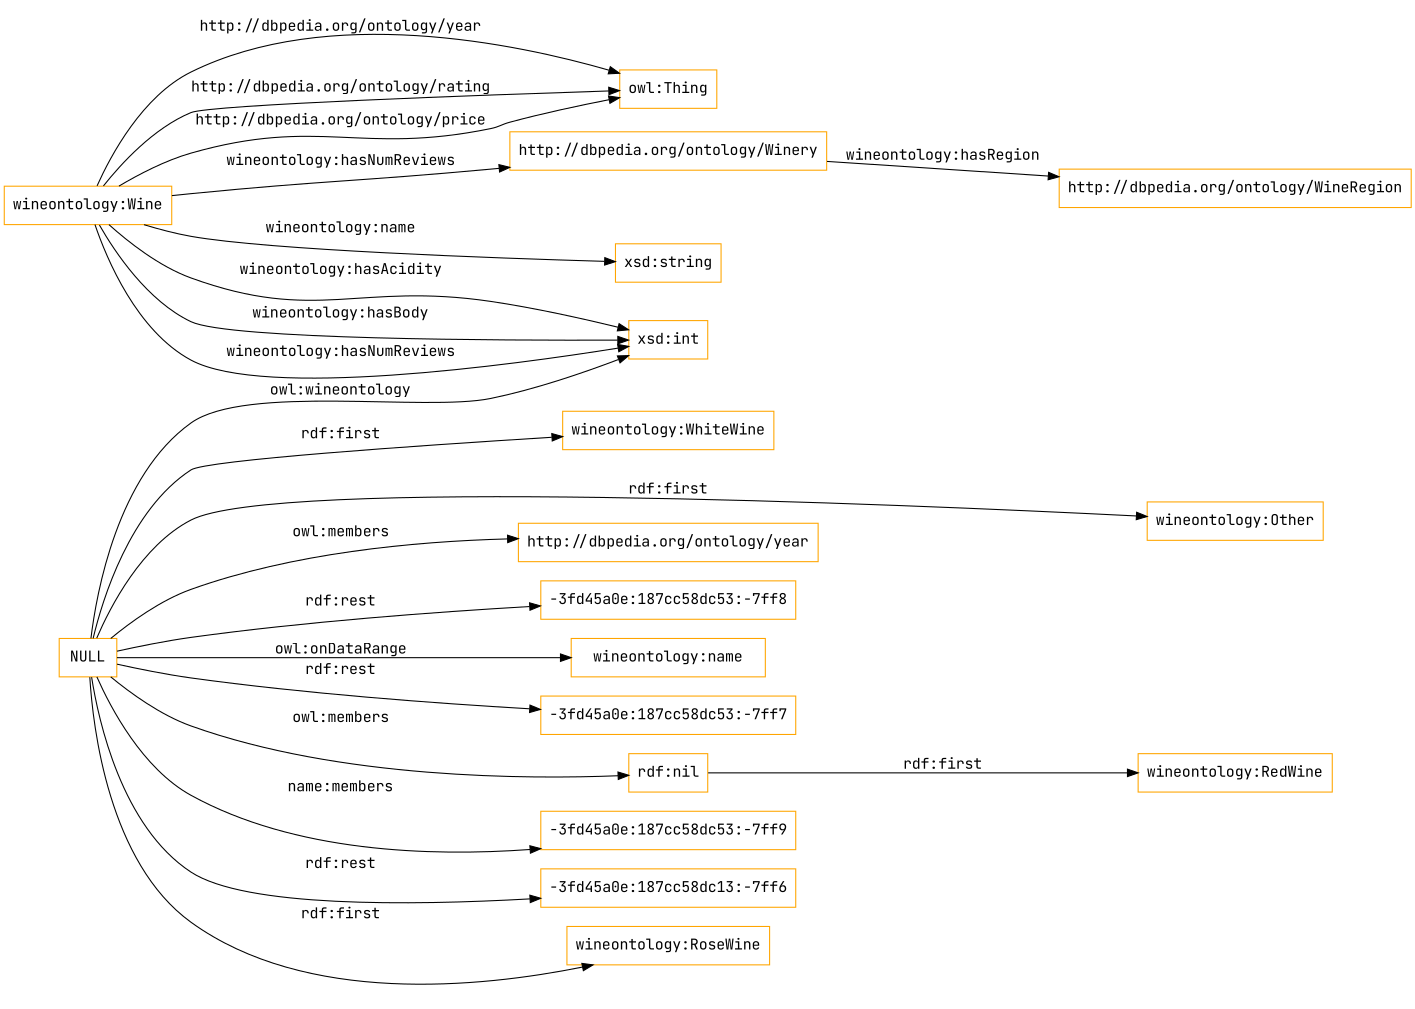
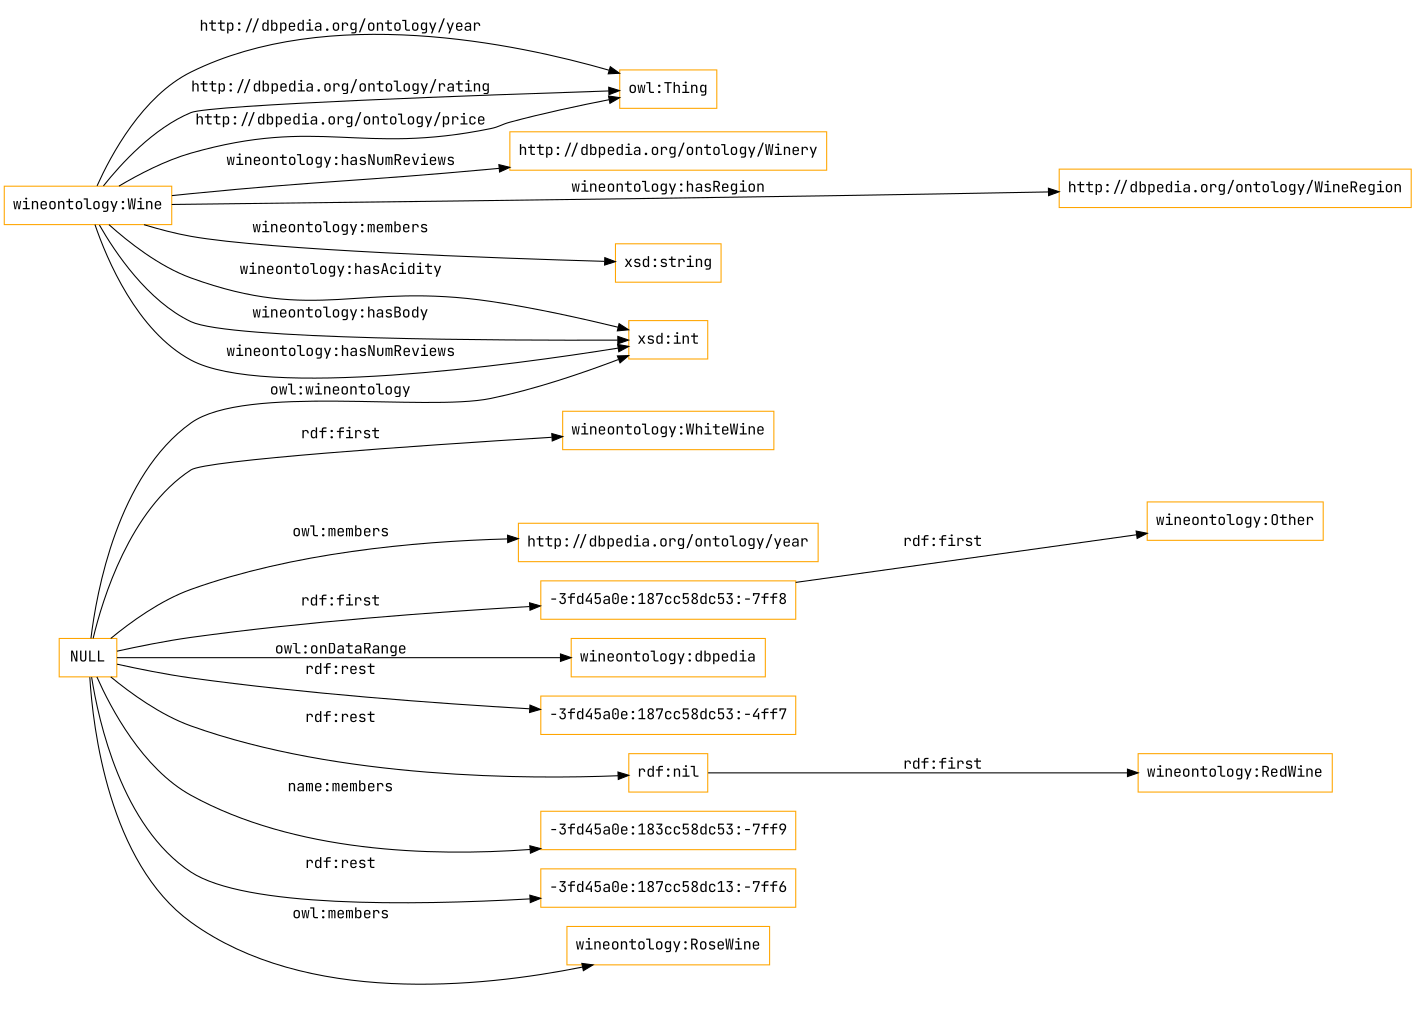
edge "http://dbpedia.org/ontology/Winery" -> "http://dbpedia.org/ontology/WineRegion": now "wineontology:Wine" -> "http://dbpedia.org/ontology/WineRegion"
edge "wineontology:Wine" -> "xsd:string": label "wineontology:name" -> "wineontology:members"
edge "NULL" -> "wineontology:Other": now "-3fd45a0e:187cc58dc53:-7ff8" -> "wineontology:Other"
edge "NULL" -> "-3fd45a0e:187cc58dc53:-7ff8": label "rdf:rest" -> "rdf:first"
node "wineontology:name": label "wineontology:name" -> "wineontology:dbpedia"
node "-3fd45a0e:187cc58dc53:-7ff7": label "-3fd45a0e:187cc58dc53:-7ff7" -> "-3fd45a0e:187cc58dc53:-4ff7"
edge "NULL" -> "rdf:nil": label "owl:members" -> "rdf:rest"
node "-3fd45a0e:187cc58dc53:-7ff9": label "-3fd45a0e:187cc58dc53:-7ff9" -> "-3fd45a0e:183cc58dc53:-7ff9"
edge "NULL" -> "wineontology:RoseWine": label "rdf:first" -> "owl:members"
